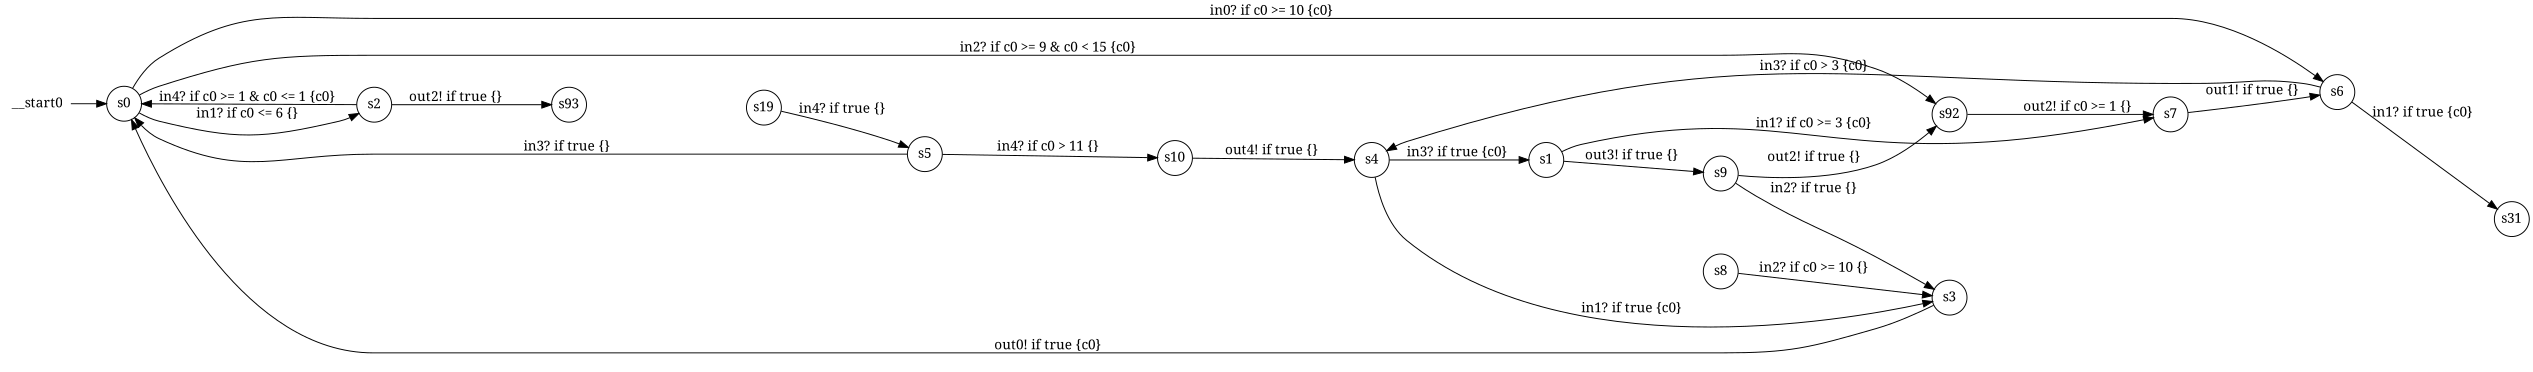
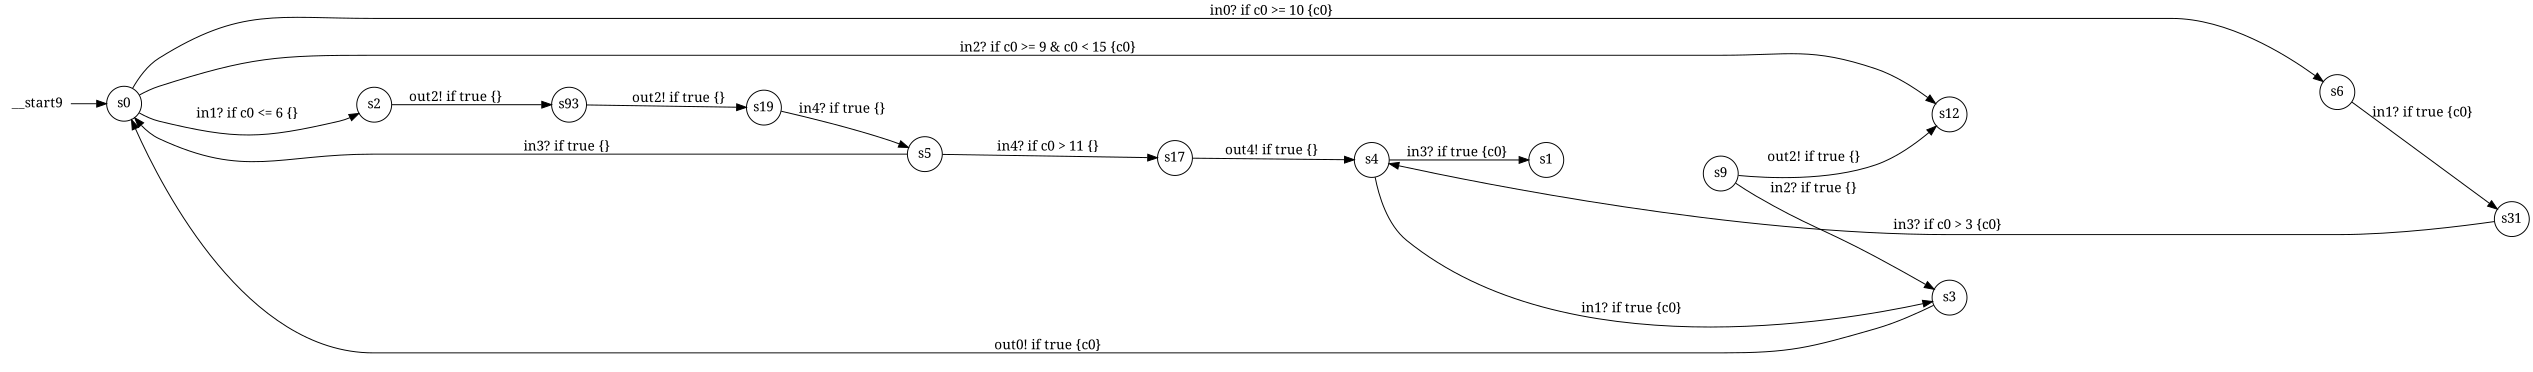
edge "s6" -> "s4": now "s31" -> "s4"
node "__start0": label "__start0" -> "__start9"
edge "s2" -> "s0": removed, label "in4? if c0 >= 1 & c0 <= 1 {c0}"
edge "s93" -> "s19": added, label "out2! if true {}"
node "s92": label "s92" -> "s12"
node "s7": removed
node "s10": label "s10" -> "s17"
edge "s1" -> "s9": removed, label "out3! if true {}"
node "s8": removed
